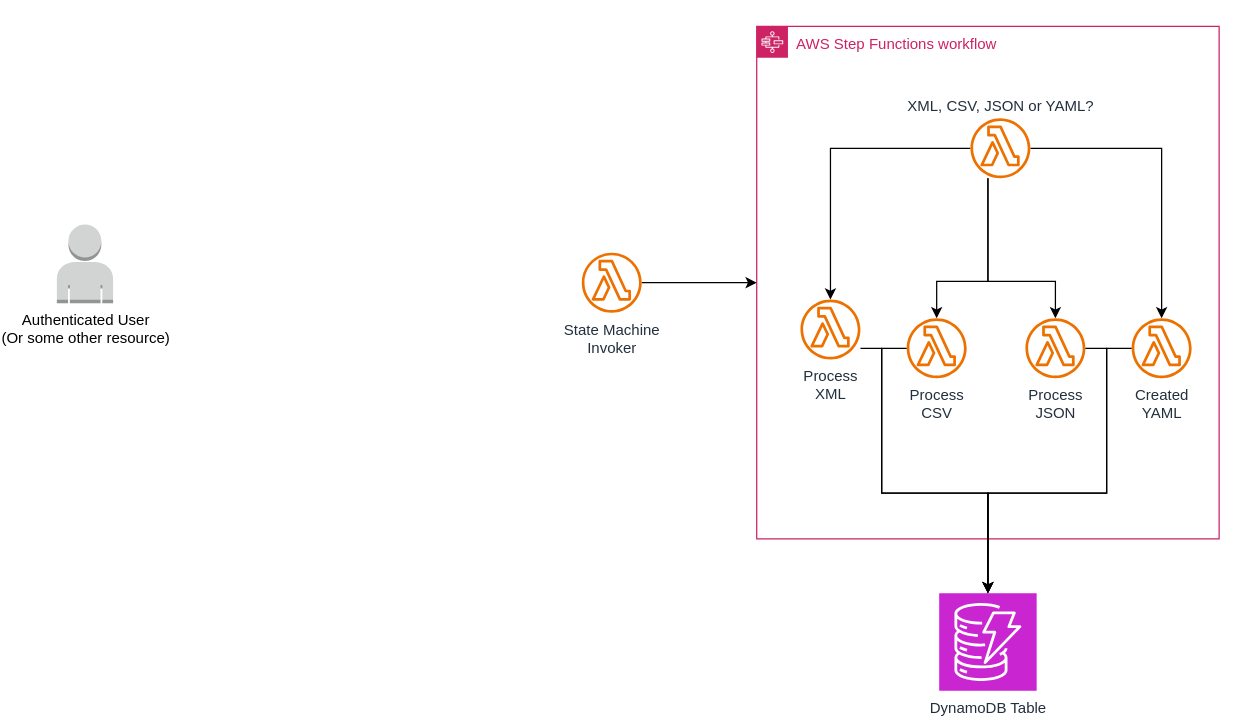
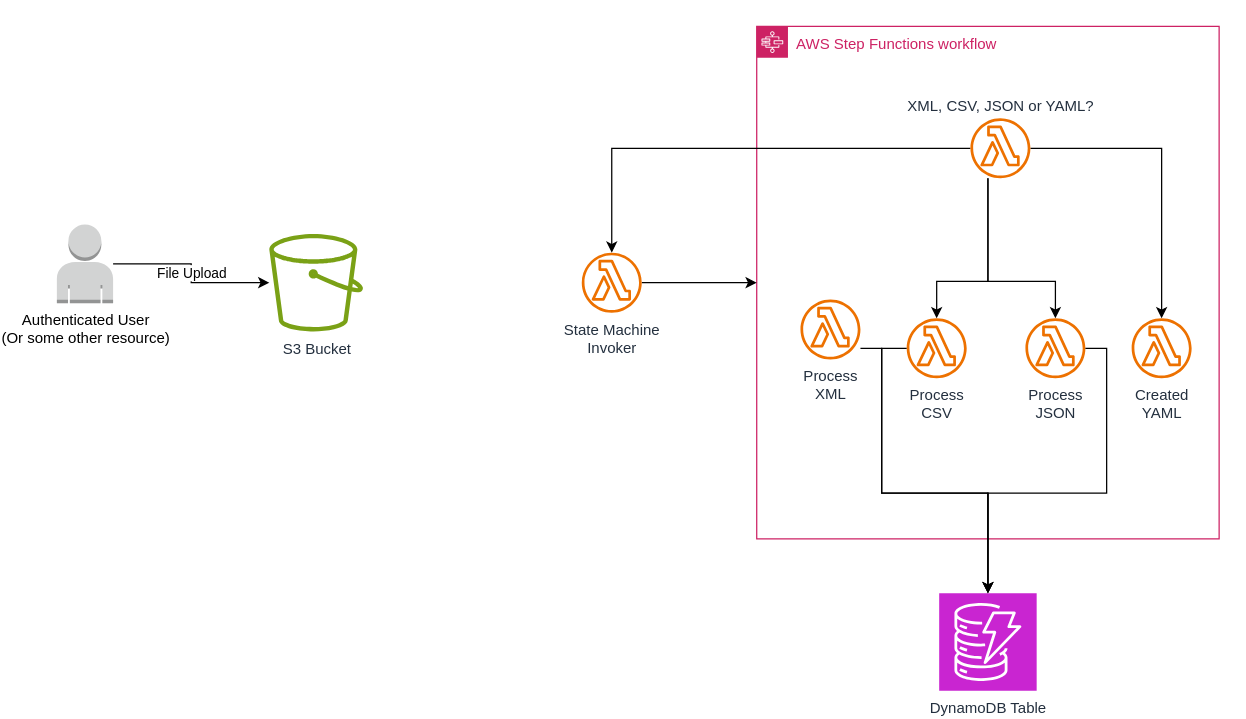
edge "XML, CSV, JSON or YAML?" -> "Process XML": now "XML, CSV, JSON or YAML?" -> "State Machine Invoker"
edge "Authenticated User (Or some other resource)" -> "S3 Bucket": added, label "File Upload"
node "S3 Bucket": added
edge "Created YAML" -> "DynamoDB Table": removed
